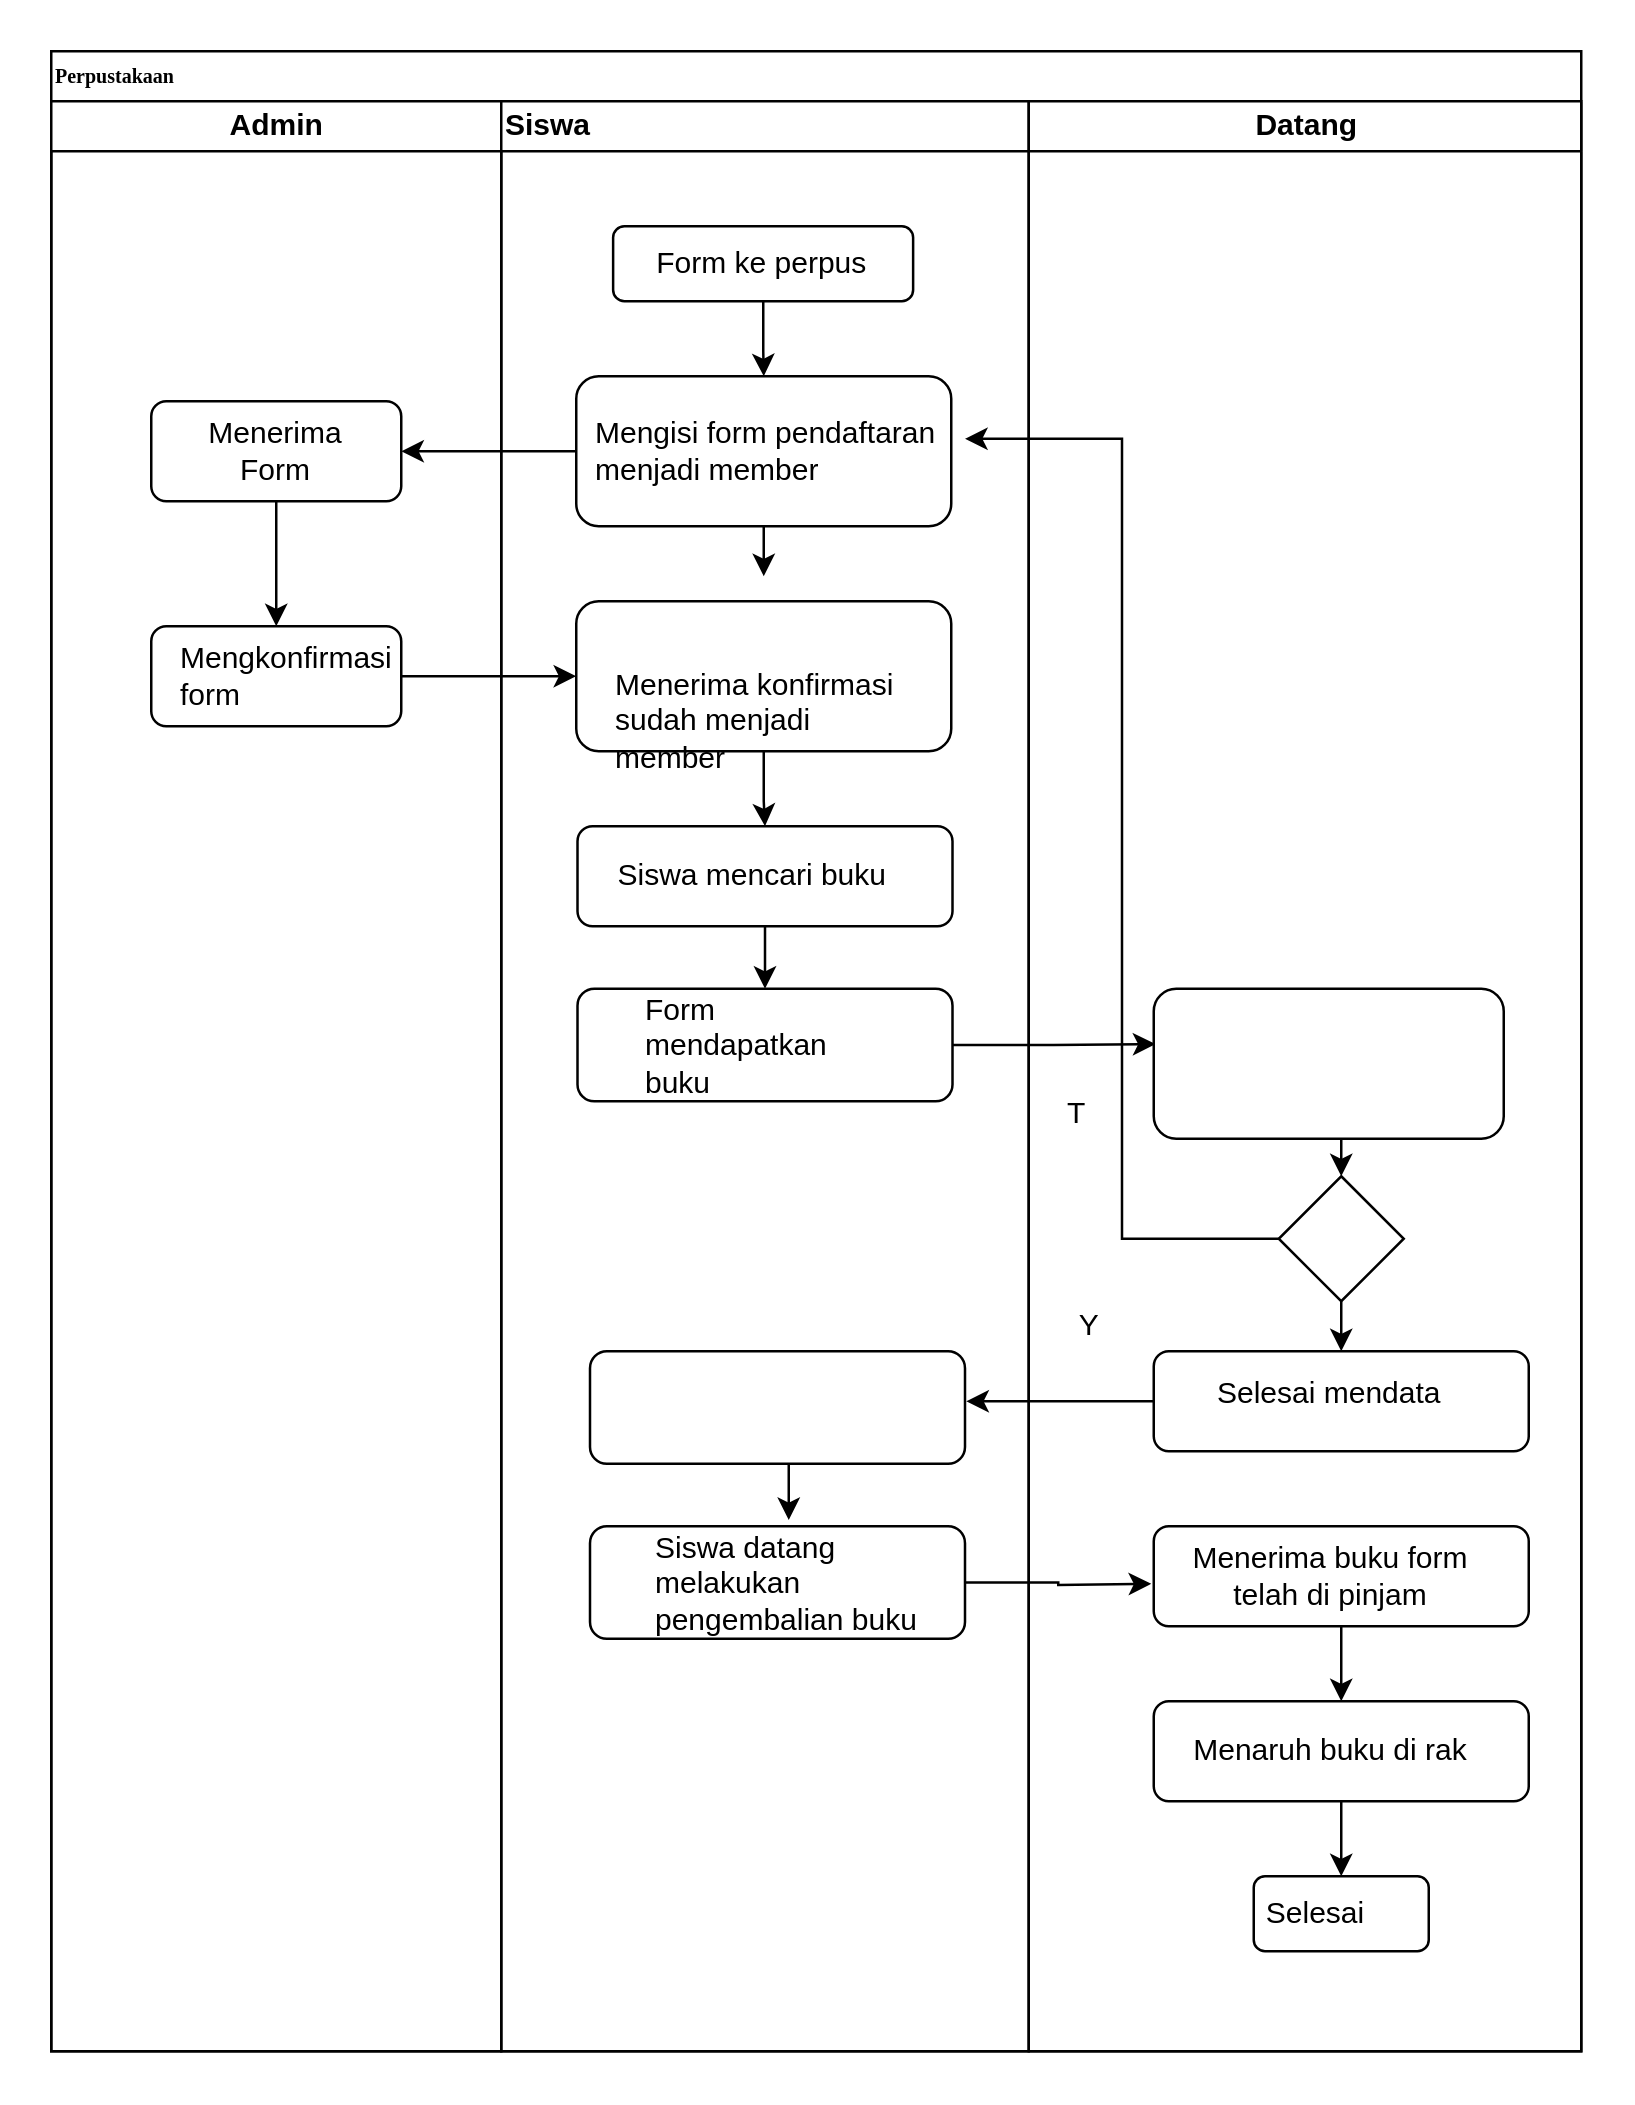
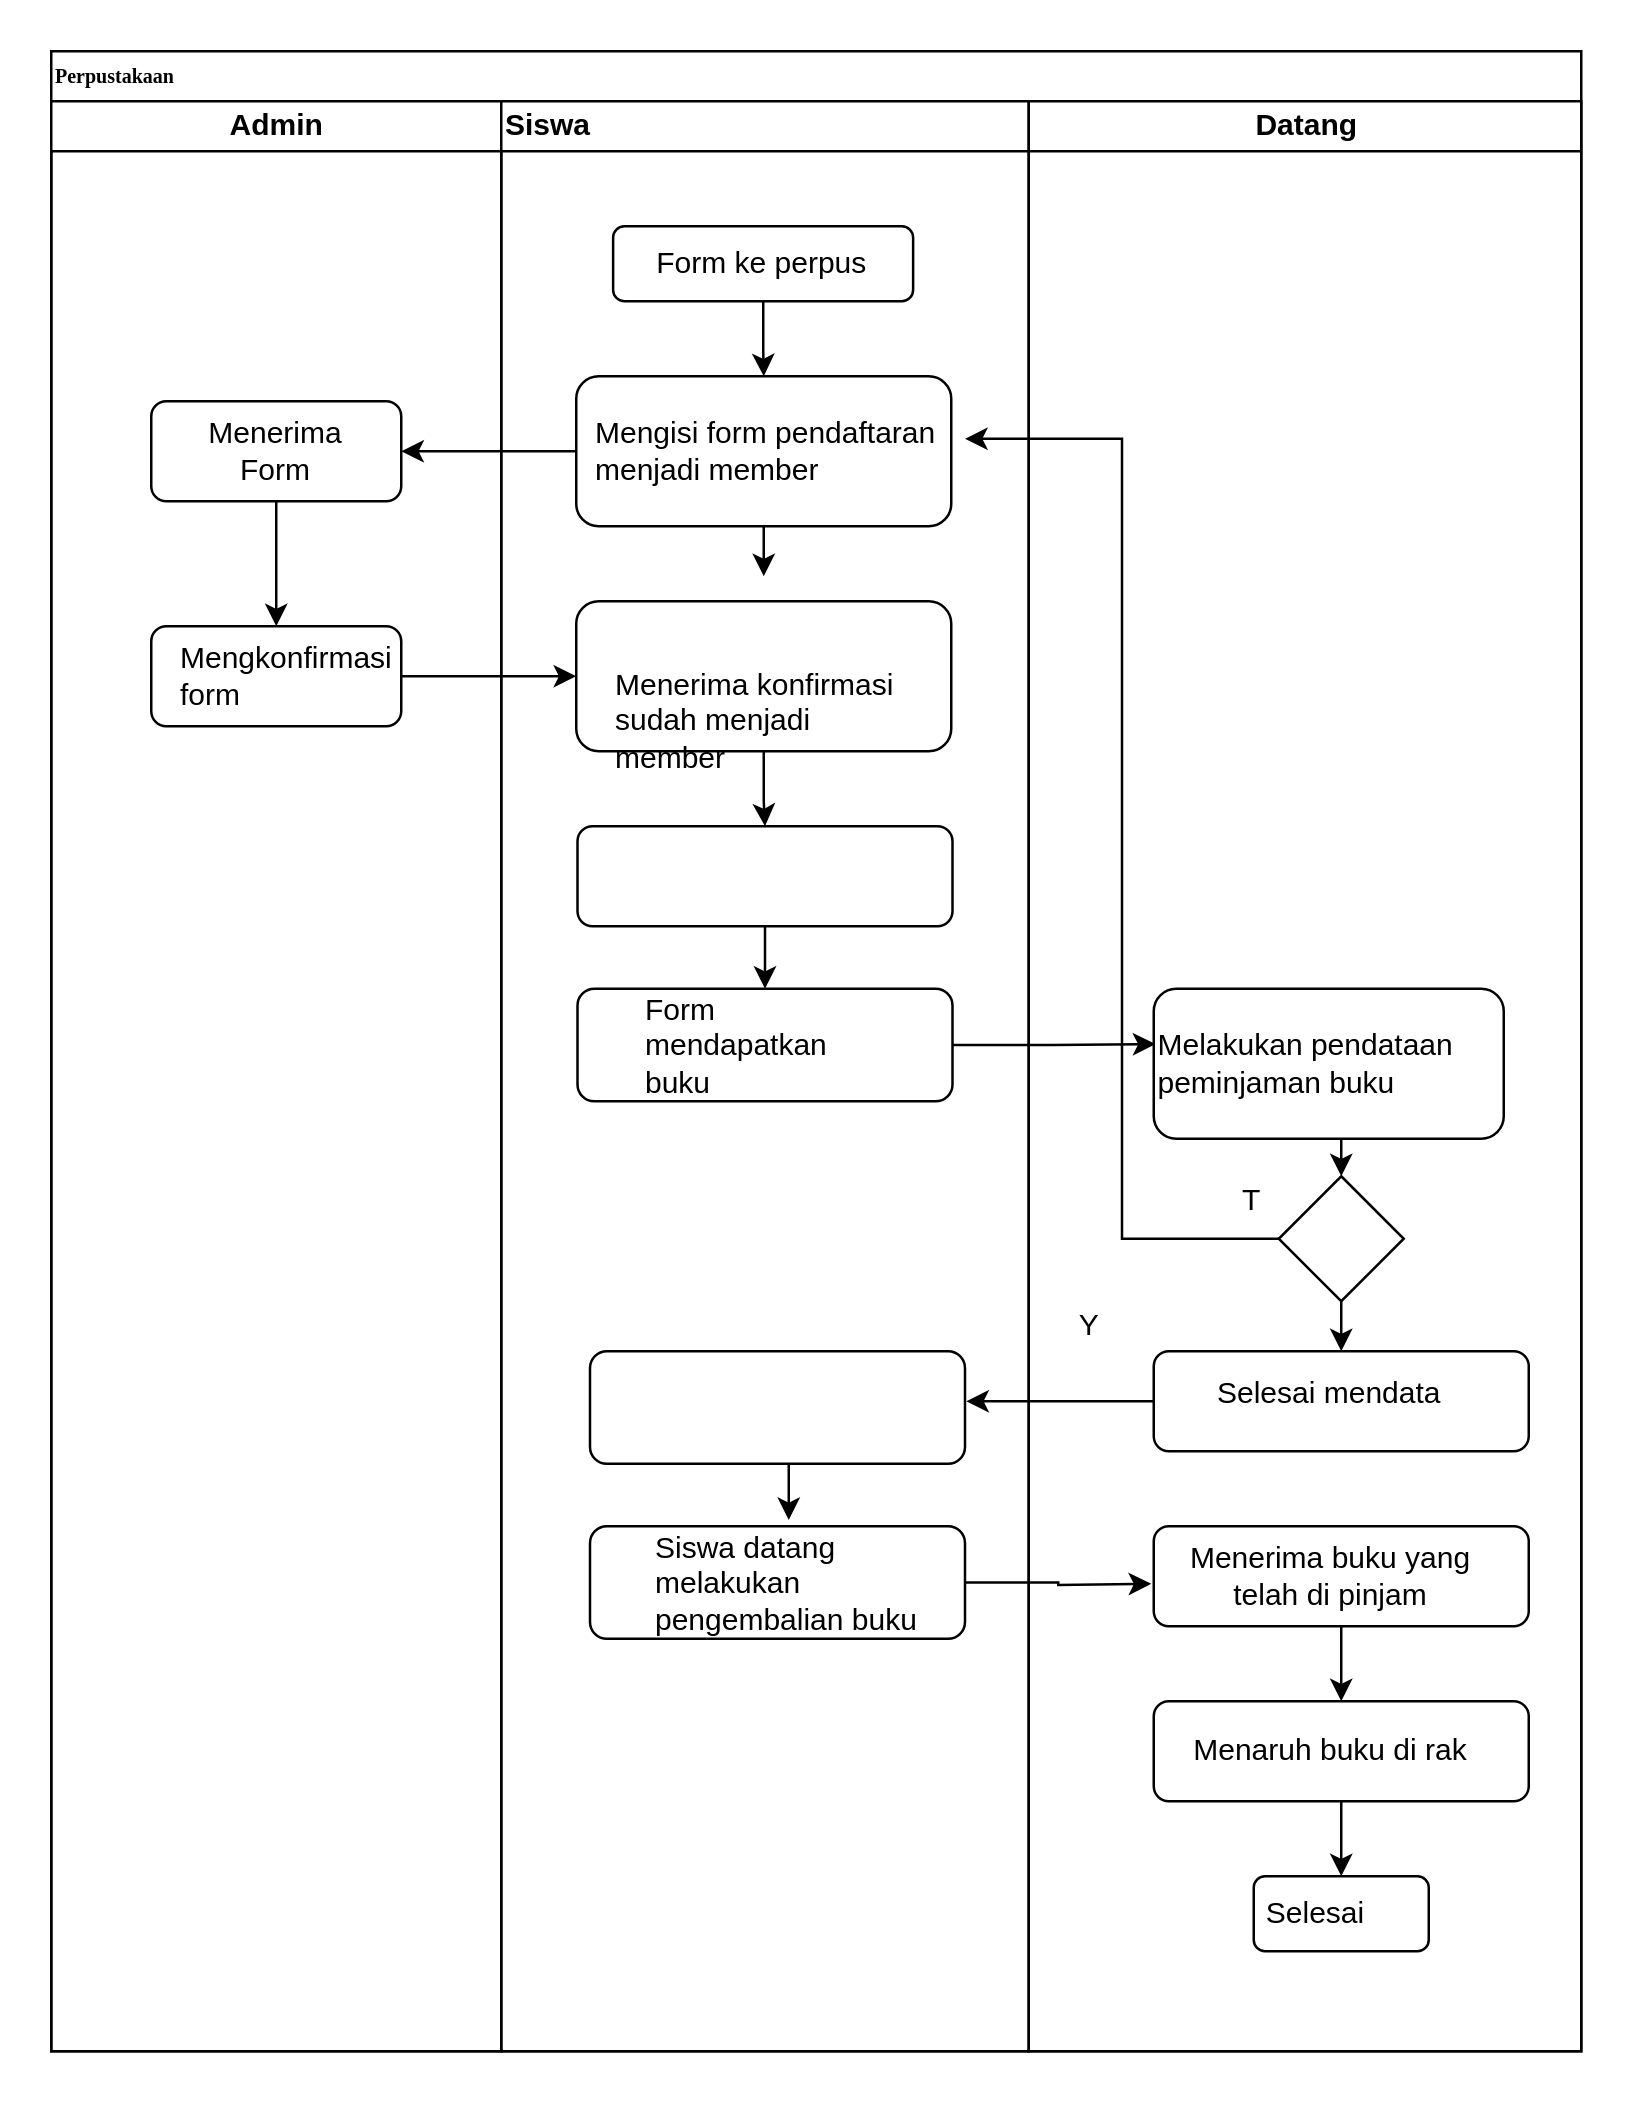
node "Siswa mencari buku": removed
node "Melakukan pendataan peminjaman buku": added
node "T": moved (1076, 1114) -> (1251, 1201)
node "Menerima buku form telah di pinjam": label "Menerima buku form telah di pinjam" -> "Menerima buku yang telah di pinjam"
